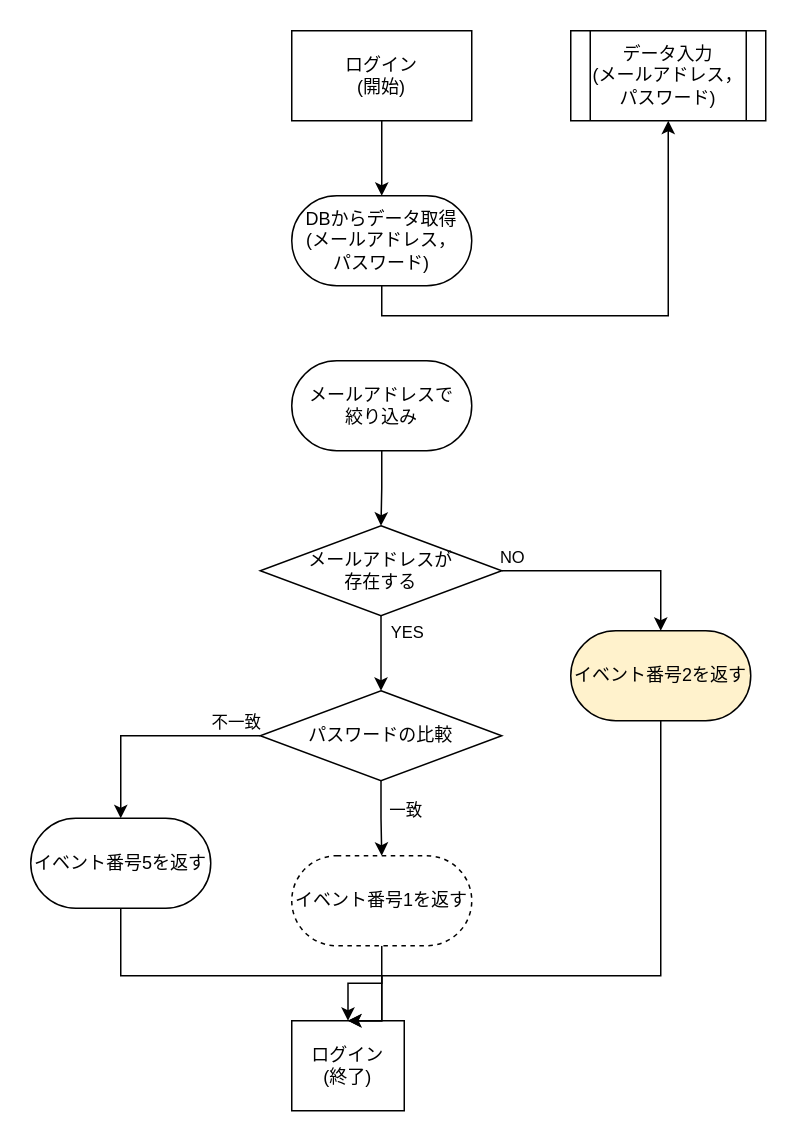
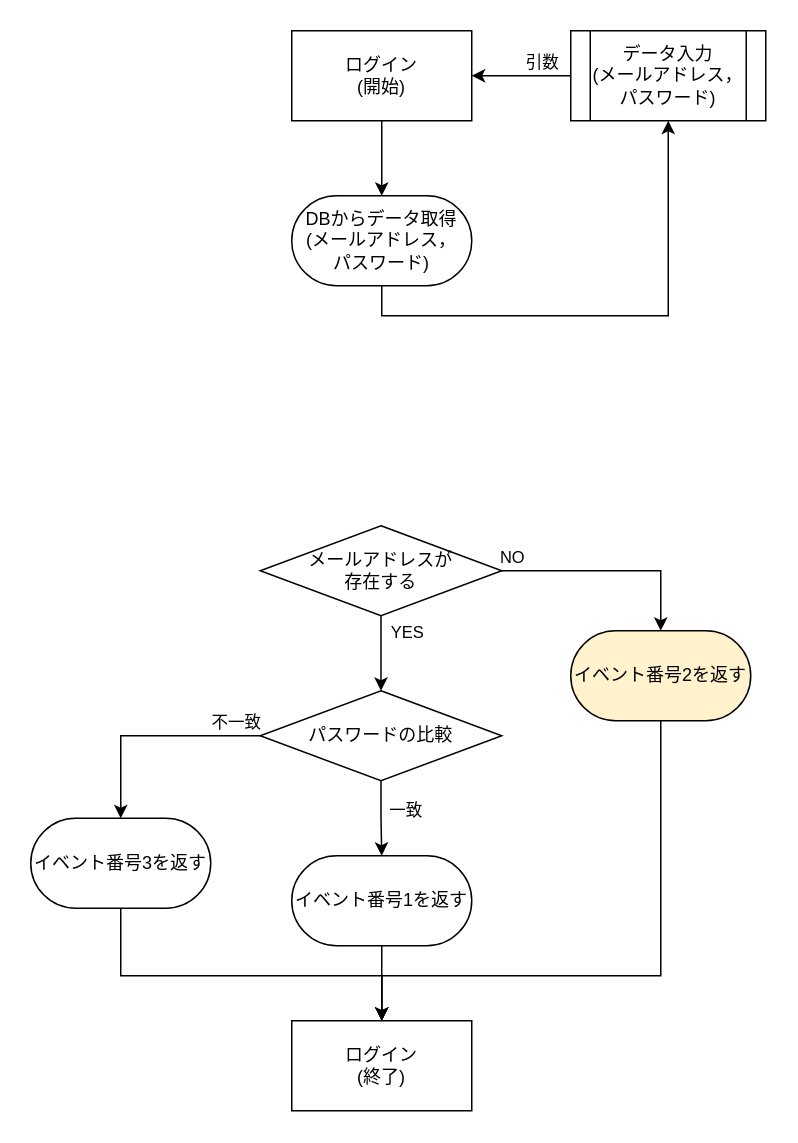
edge "データ入力 (メールアドレス，パスワード)" -> "ログイン (開始)": added, label "引数"
node "メールアドレスで 絞り込み": removed
edge "メールアドレスで 絞り込み" -> "メールアドレスが 存在する": removed
node "イベント番号5を返す": label "イベント番号5を返す" -> "イベント番号3を返す"
node "イベント番号1を返す": style dashed -> solid
node "ログイン (終了)": size 113x90 -> 180x90
